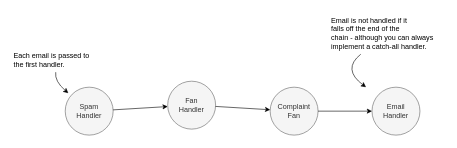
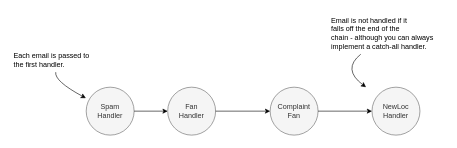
node "Fan Handler": moved (192, 105) -> (192, 111)
node "Spam Handler": moved (89, 111) -> (110, 111)
node "Email Handler": label "Email Handler" -> "NewLoc Handler"
